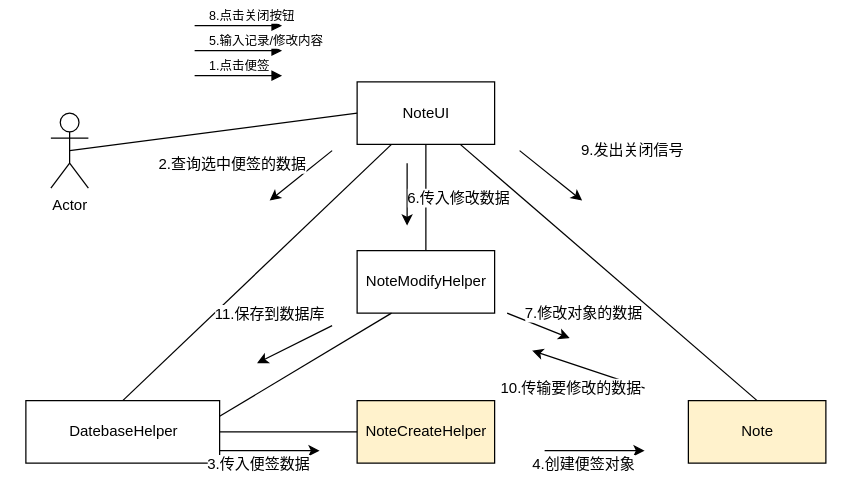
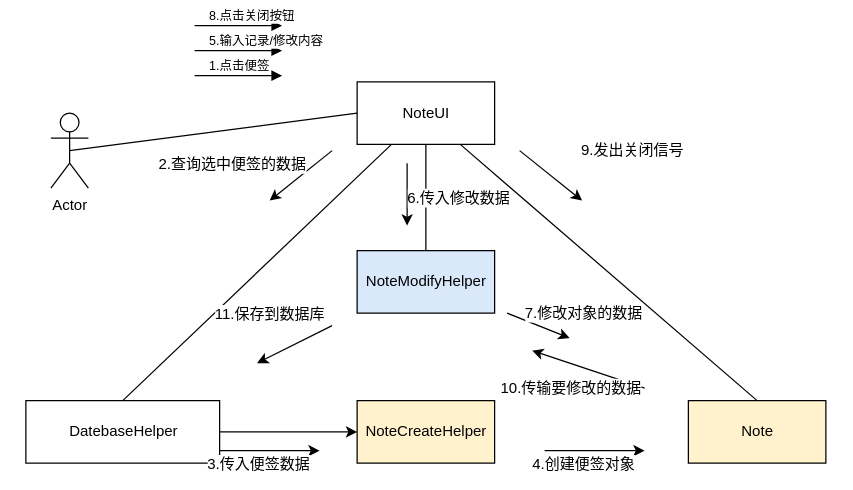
node "NoteModifyHelper": fillcolor #ffffff -> #dae8fc
edge "NoteModifyHelper" -- "DatebaseHelper": removed
edge "DatebaseHelper" -- "NoteCreateHelper": arrowhead none -> classic
